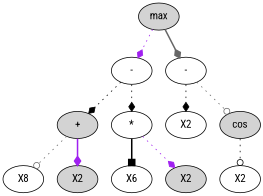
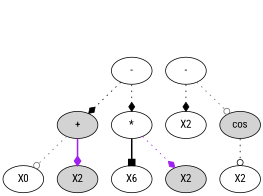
node "max": removed
node "X8": label "X8" -> "X0"
